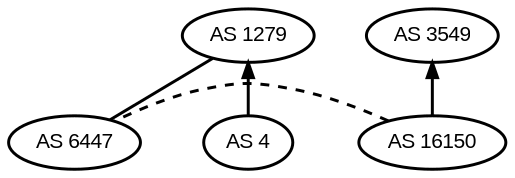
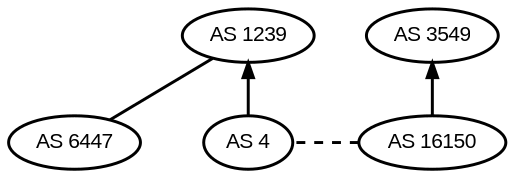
node "AS 1279": label "AS 1279" -> "AS 1239"
edge "AS 6447" -- "AS 16150": now "AS 4" -- "AS 16150"
